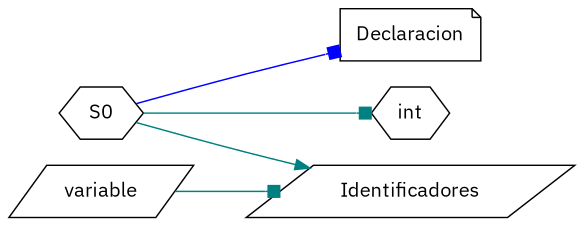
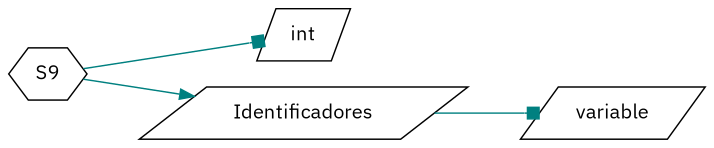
node "Declaracion": removed
node "S0": label "S0" -> "S9"
node "int": shape hexagon -> parallelogram
edge "variable" -> "Identificadores": reversed
